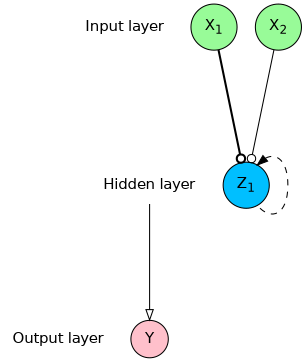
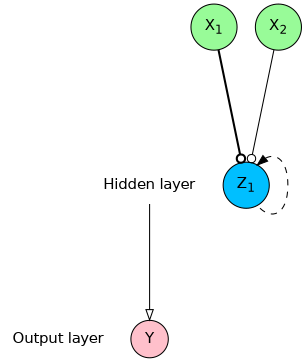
node "Input layer": removed
